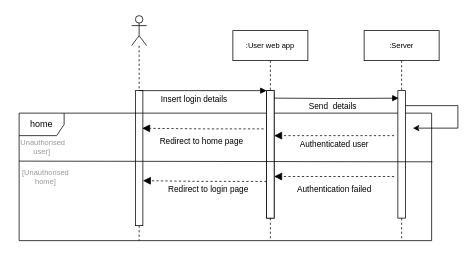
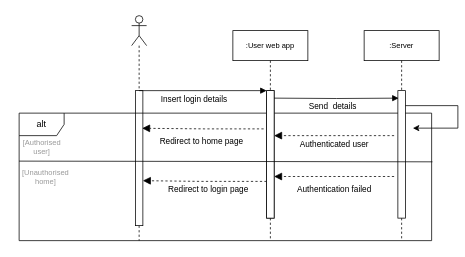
node "home": label "home" -> "alt"
node "[Unauthorised user]": label "[Unauthorised user]" -> "[Authorised user]"
